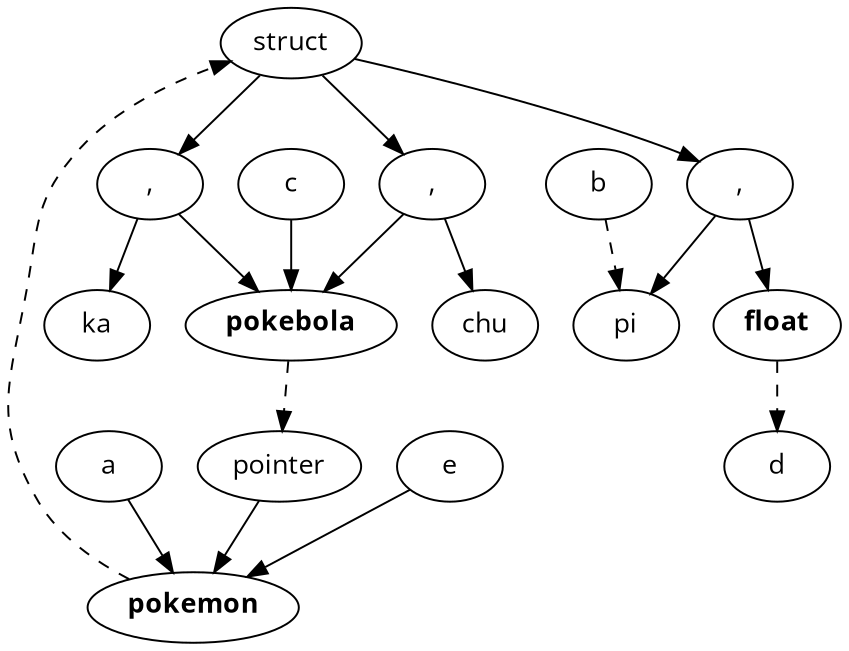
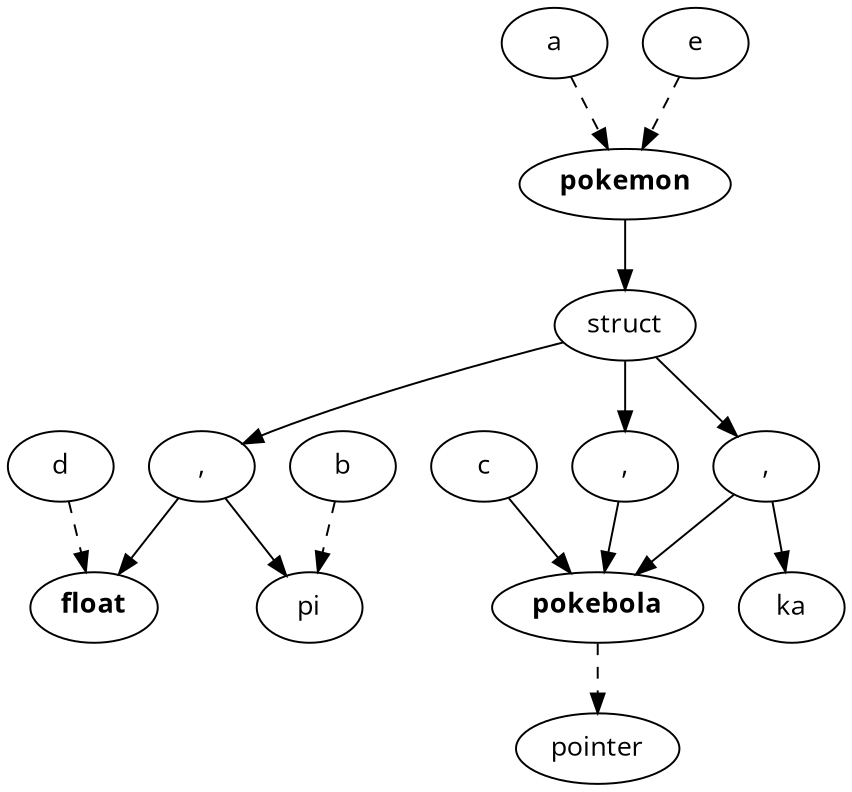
edge "pokemon" -> "struct": style dashed -> solid
node "chu": removed
edge "float" -> "d": reversed
edge "a" -> "pokemon": style solid -> dashed
edge "pointer" -> "pokemon": removed
edge "e" -> "pokemon": style solid -> dashed
